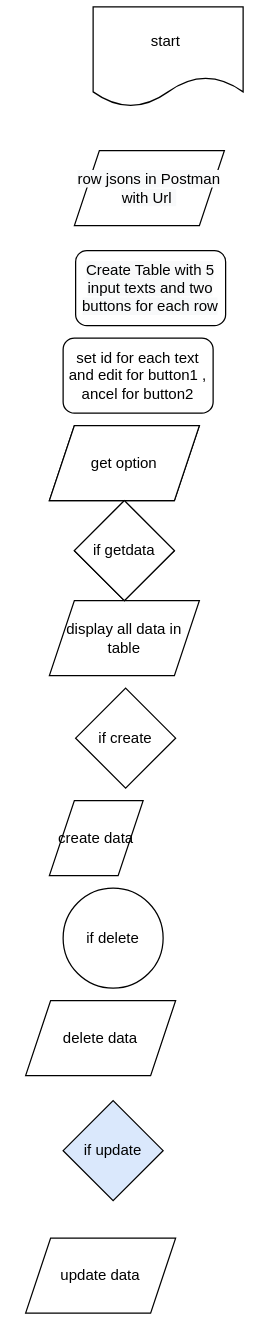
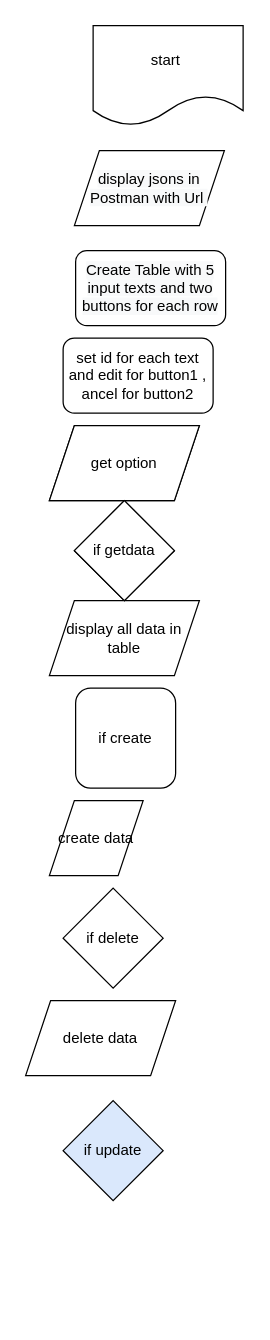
node "start": moved (168, 57) -> (168, 76)
node "row jsons in Postman with Url": label "row jsons in Postman with Url" -> "display jsons in Postman with Url"
node "if create": shape diamond -> rounded rectangle
node "if delete": shape ellipse -> diamond
node "update data": removed
